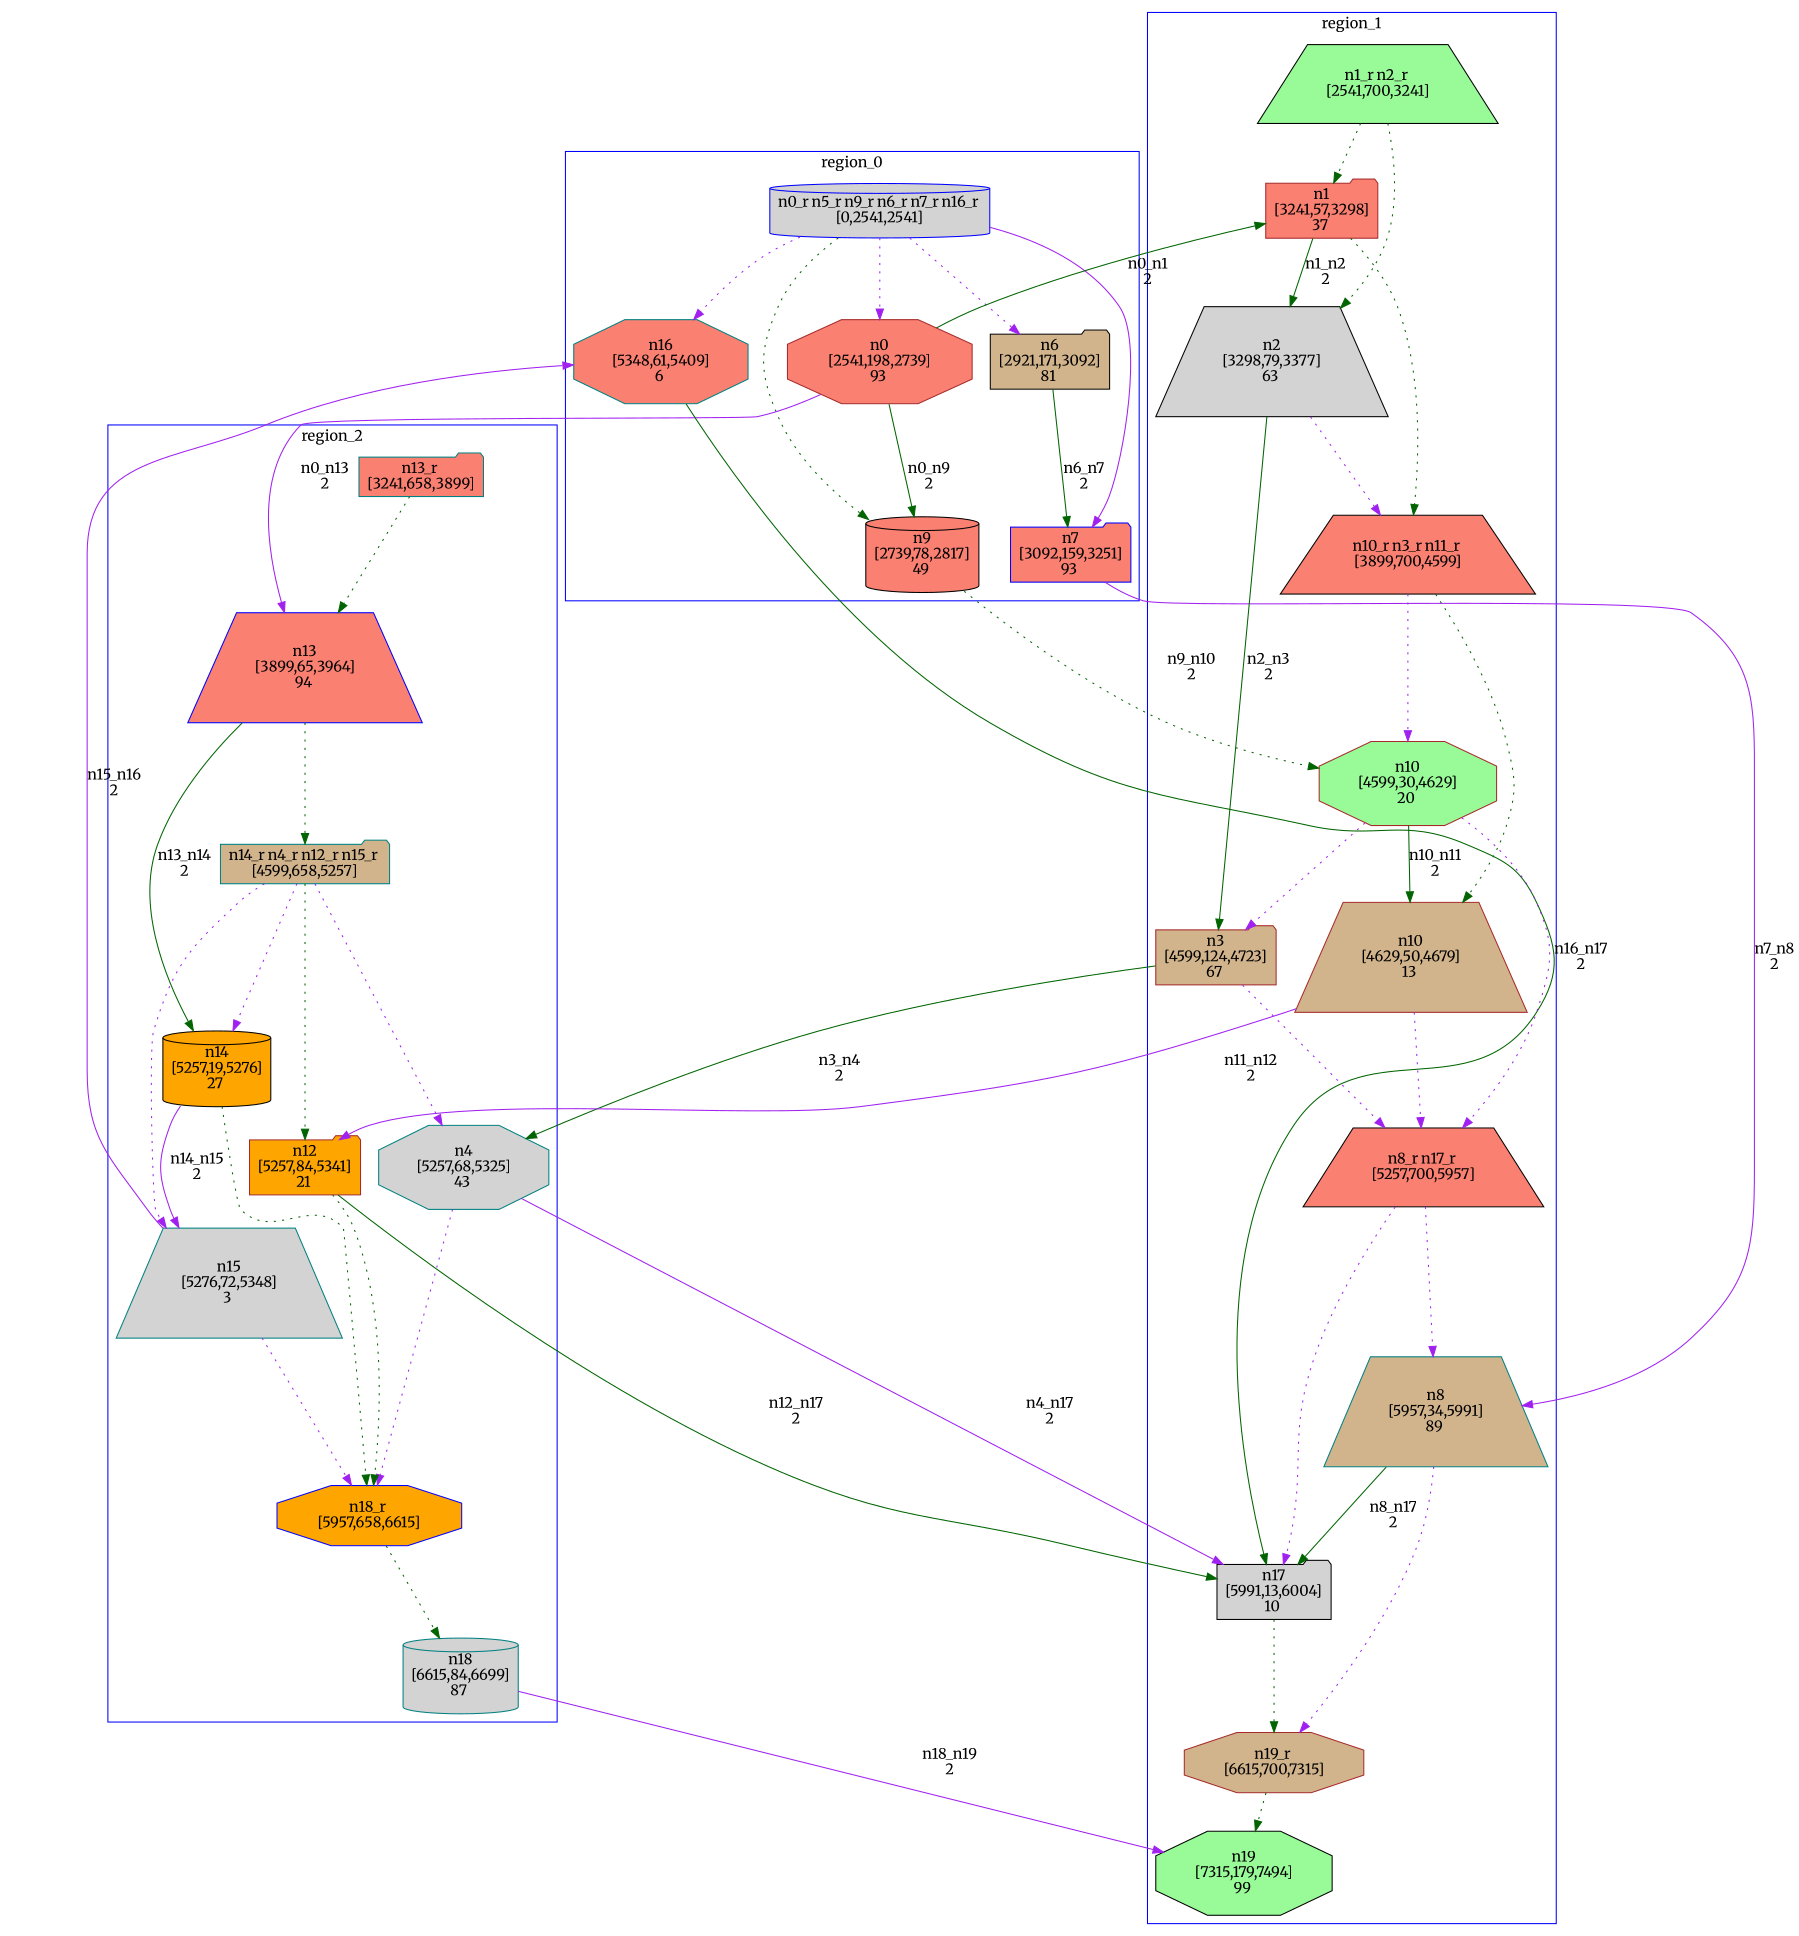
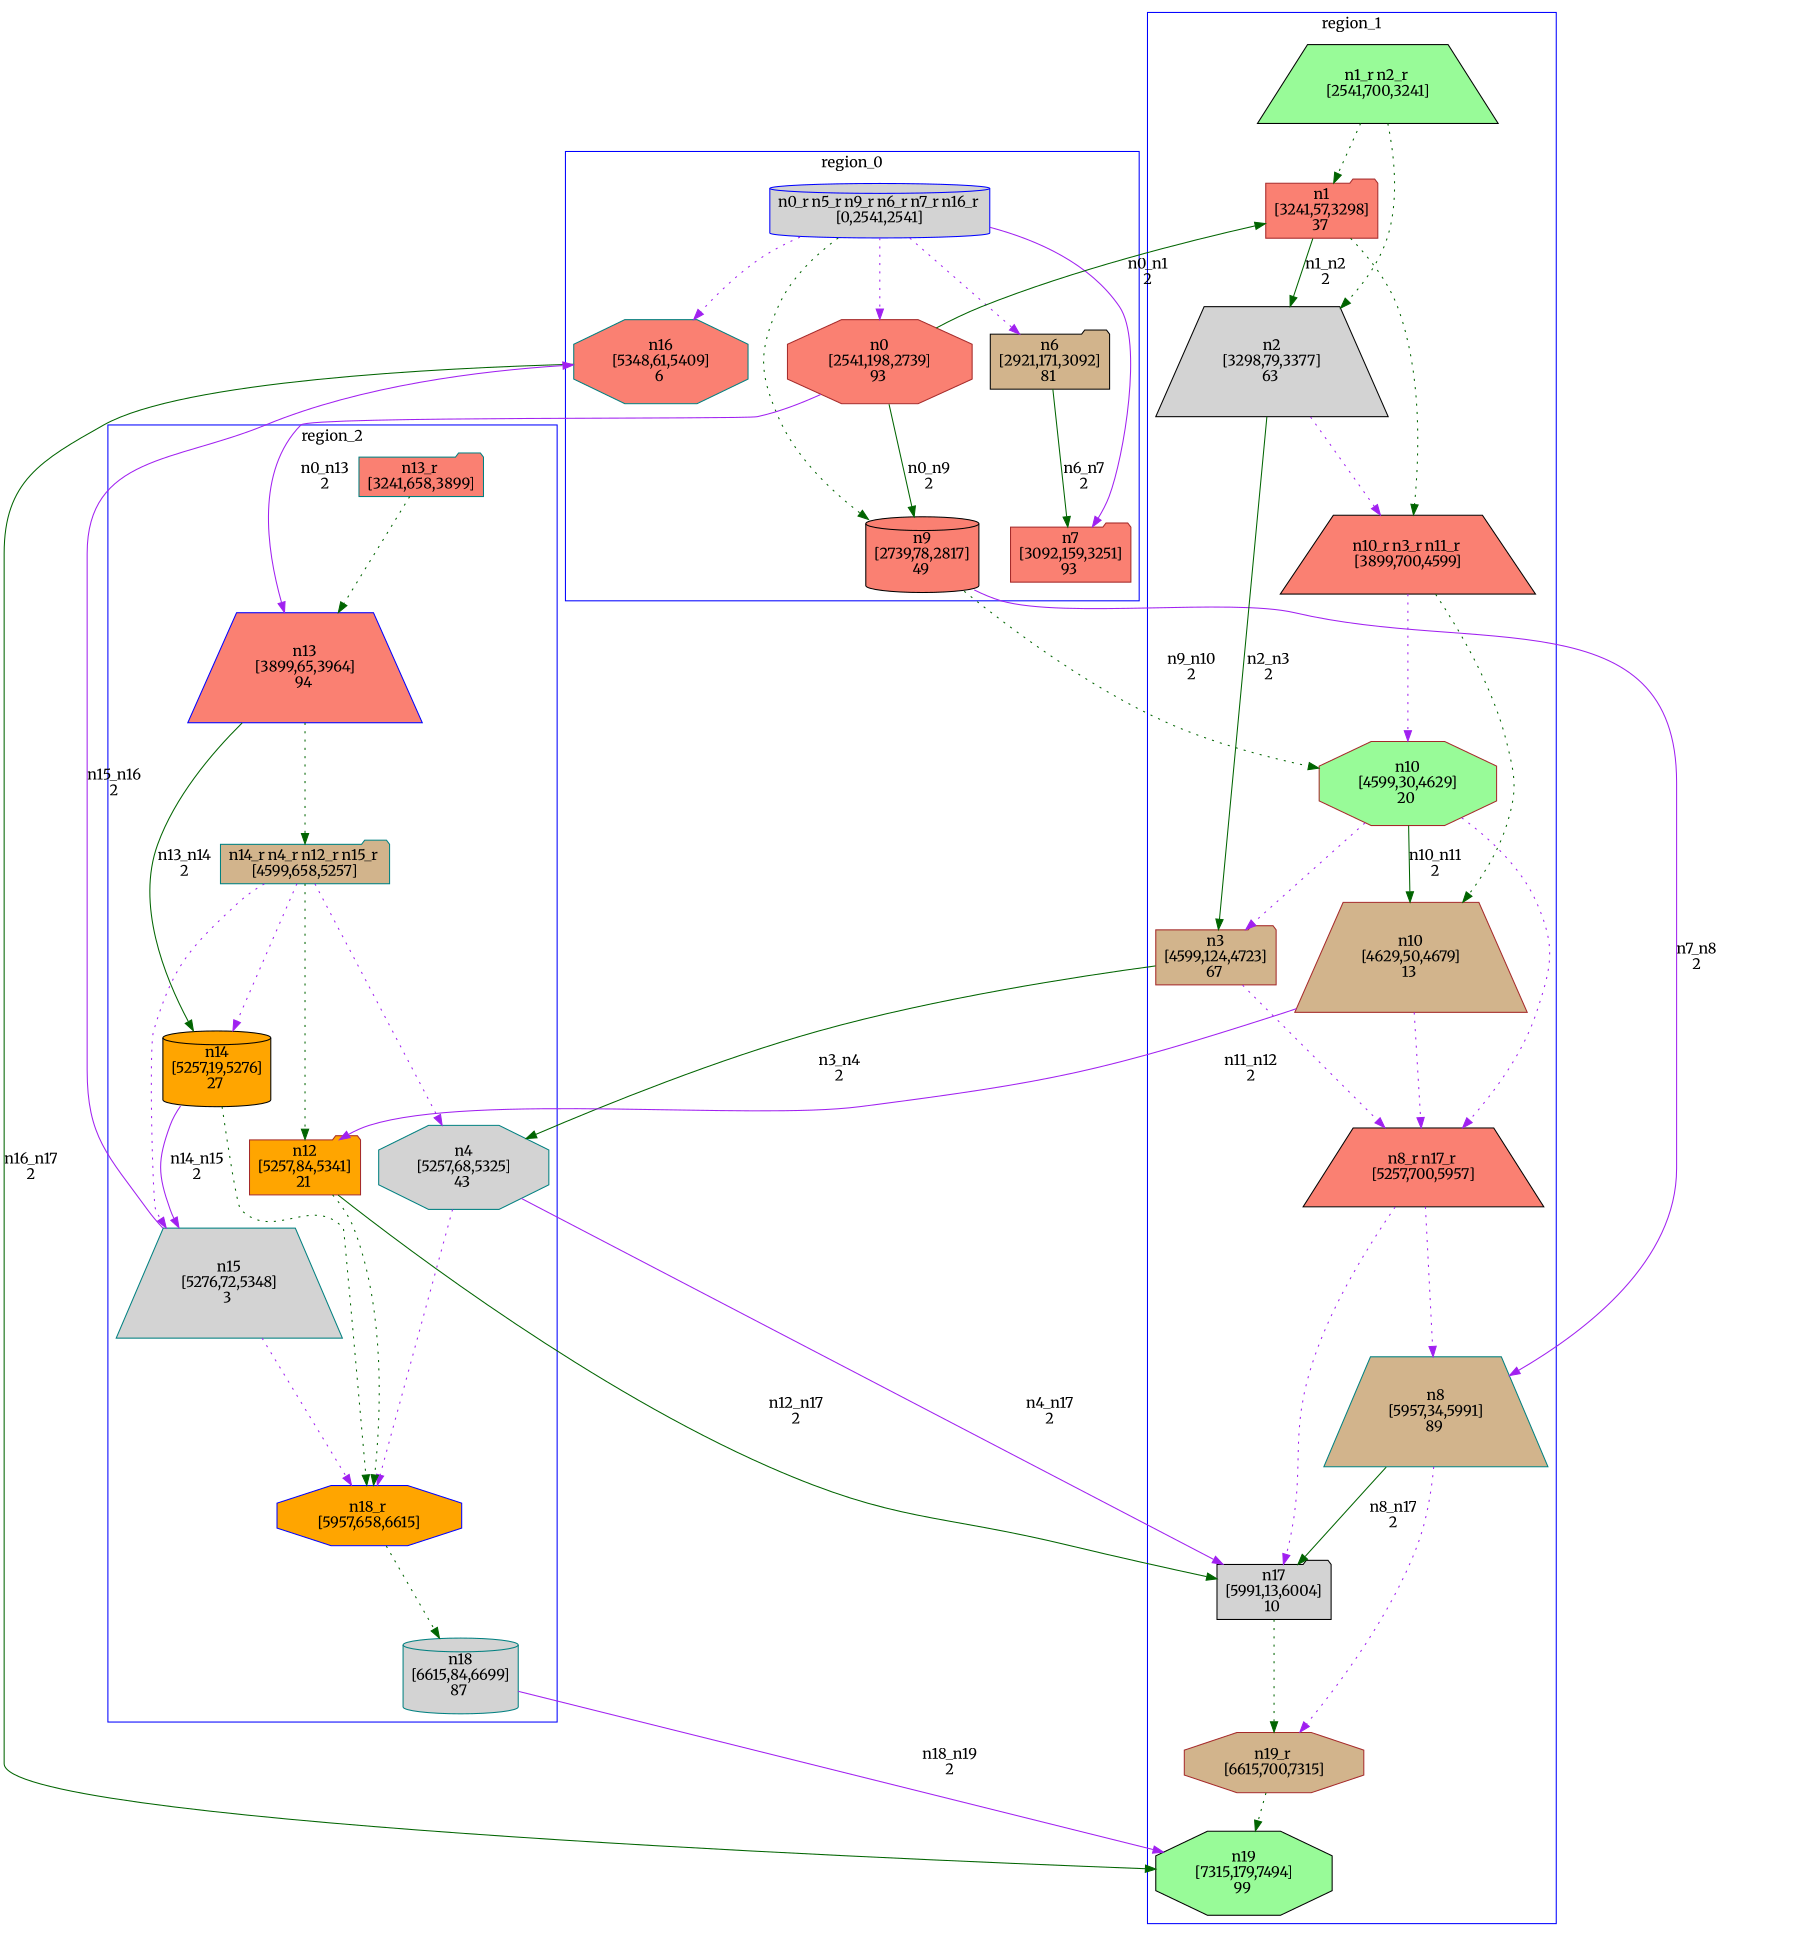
node "n7 [3092,159,3251] 93": color blue -> brown
edge "n7 [3092,159,3251] 93" -> "n8 [5957,34,5991] 89": now "n9 [2739,78,2817] 49" -> "n8 [5957,34,5991] 89"
edge "n16 [5348,61,5409] 6" -> "n17 [5991,13,6004] 10": now "n16 [5348,61,5409] 6" -> "n19 [7315,179,7494] 99"
